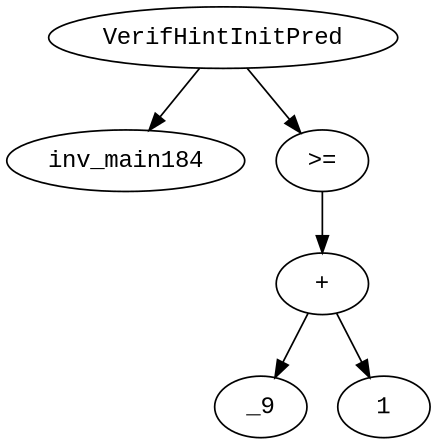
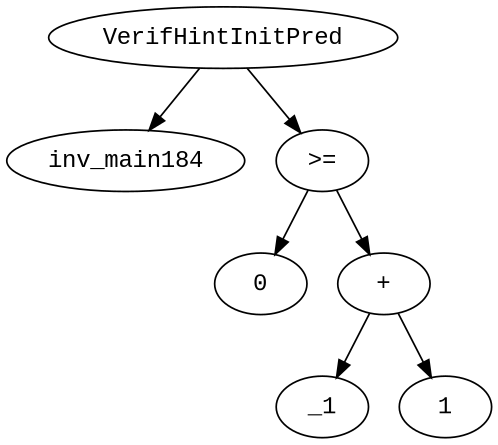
node "0": added
node "_9": label "_9" -> "_1"
